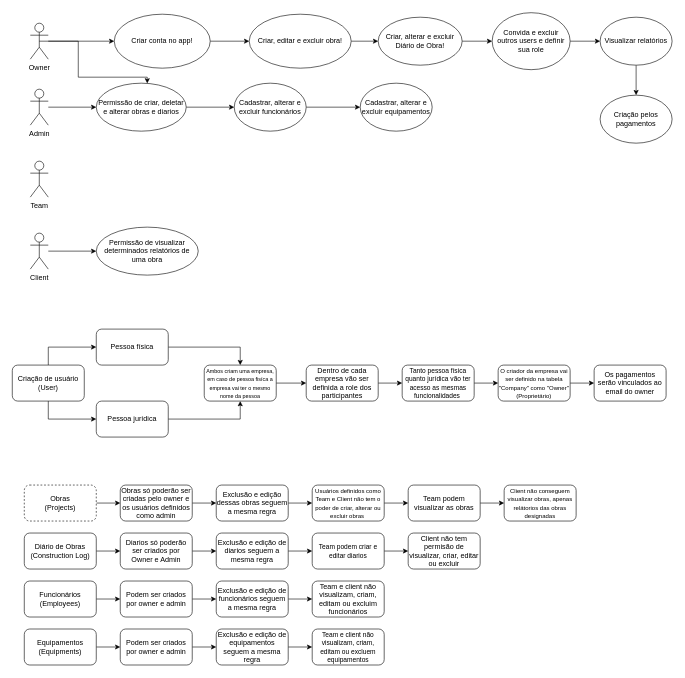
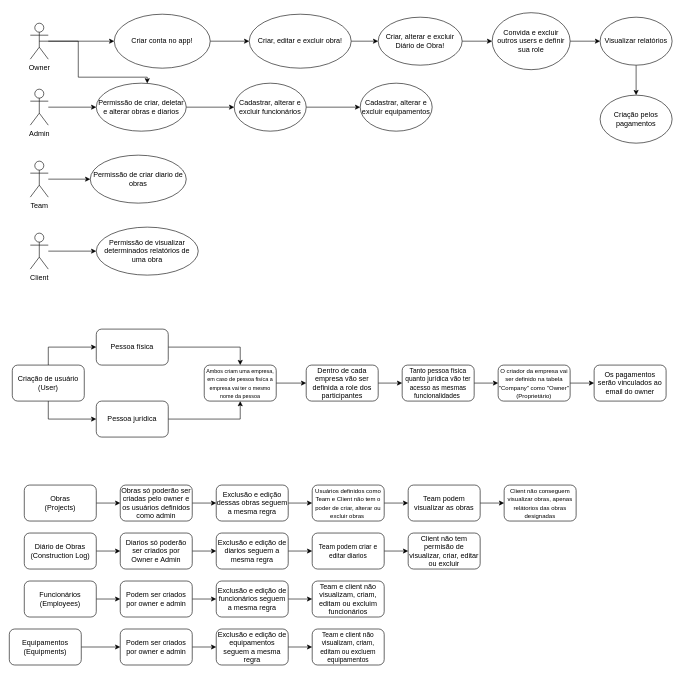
edge "Team" -> "Permissão de criar diario de obras": added
node "Permissão de criar diario de obras": added
node "Obras (Projects)": style dashed -> solid
node "Equipamentos (Equipments)": moved (60, 647) -> (45, 647)
